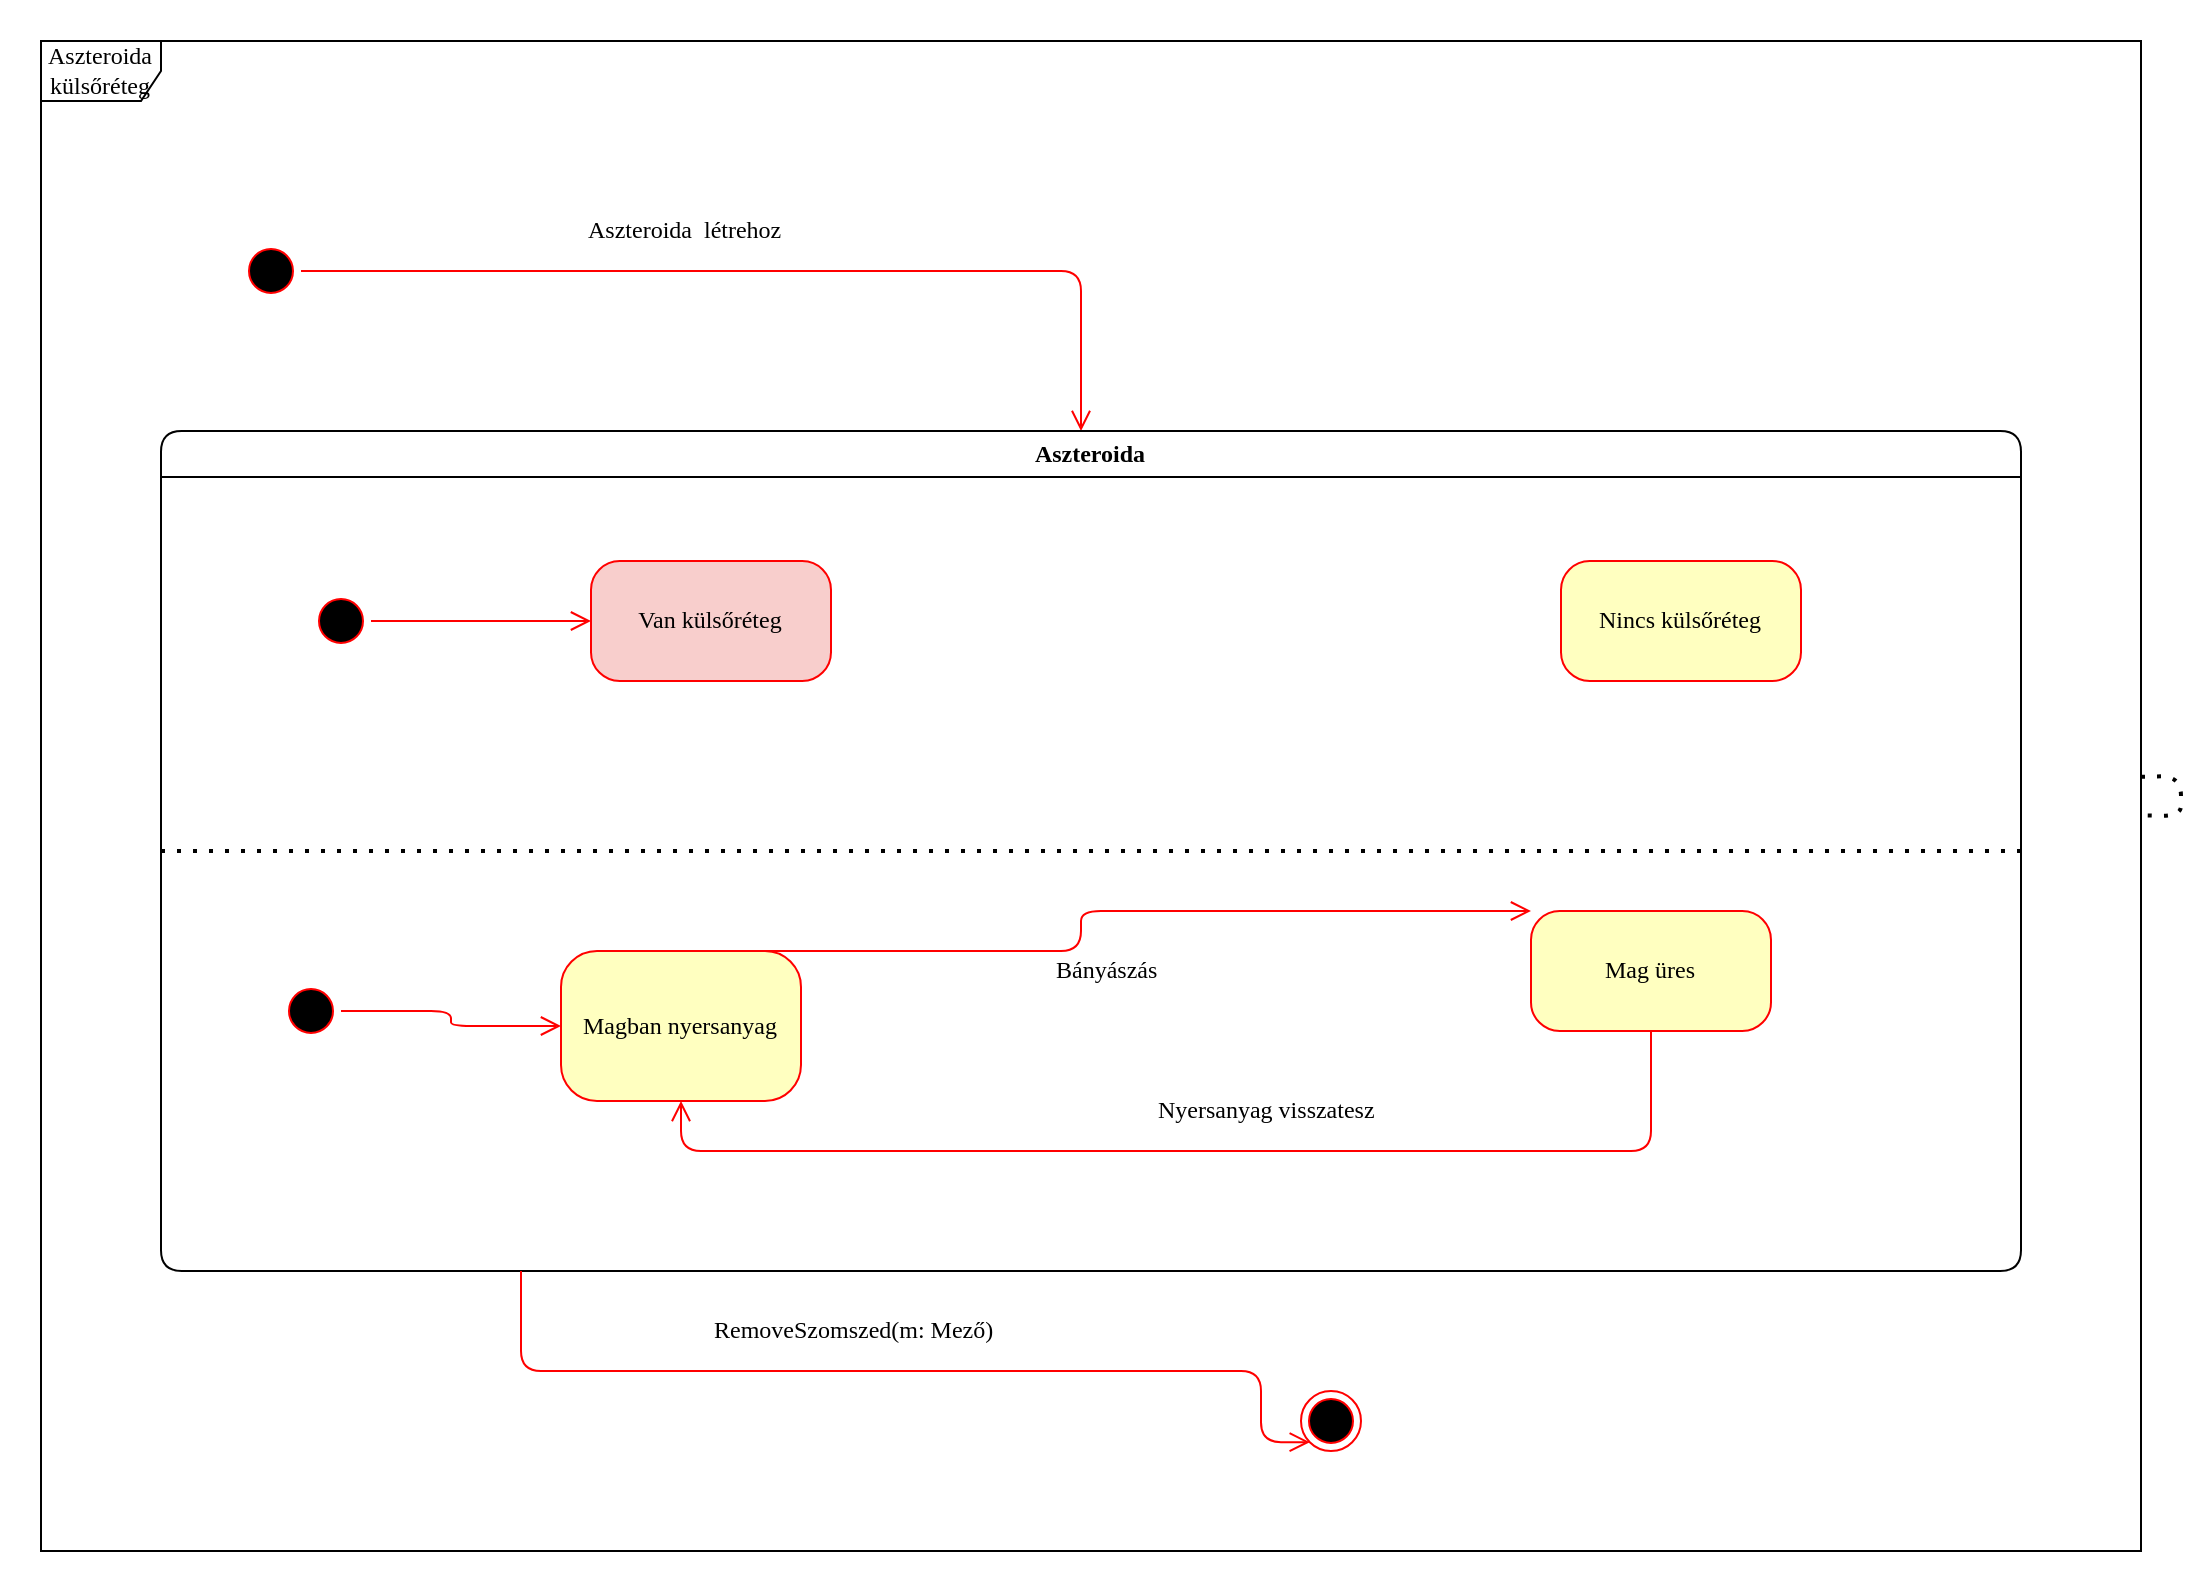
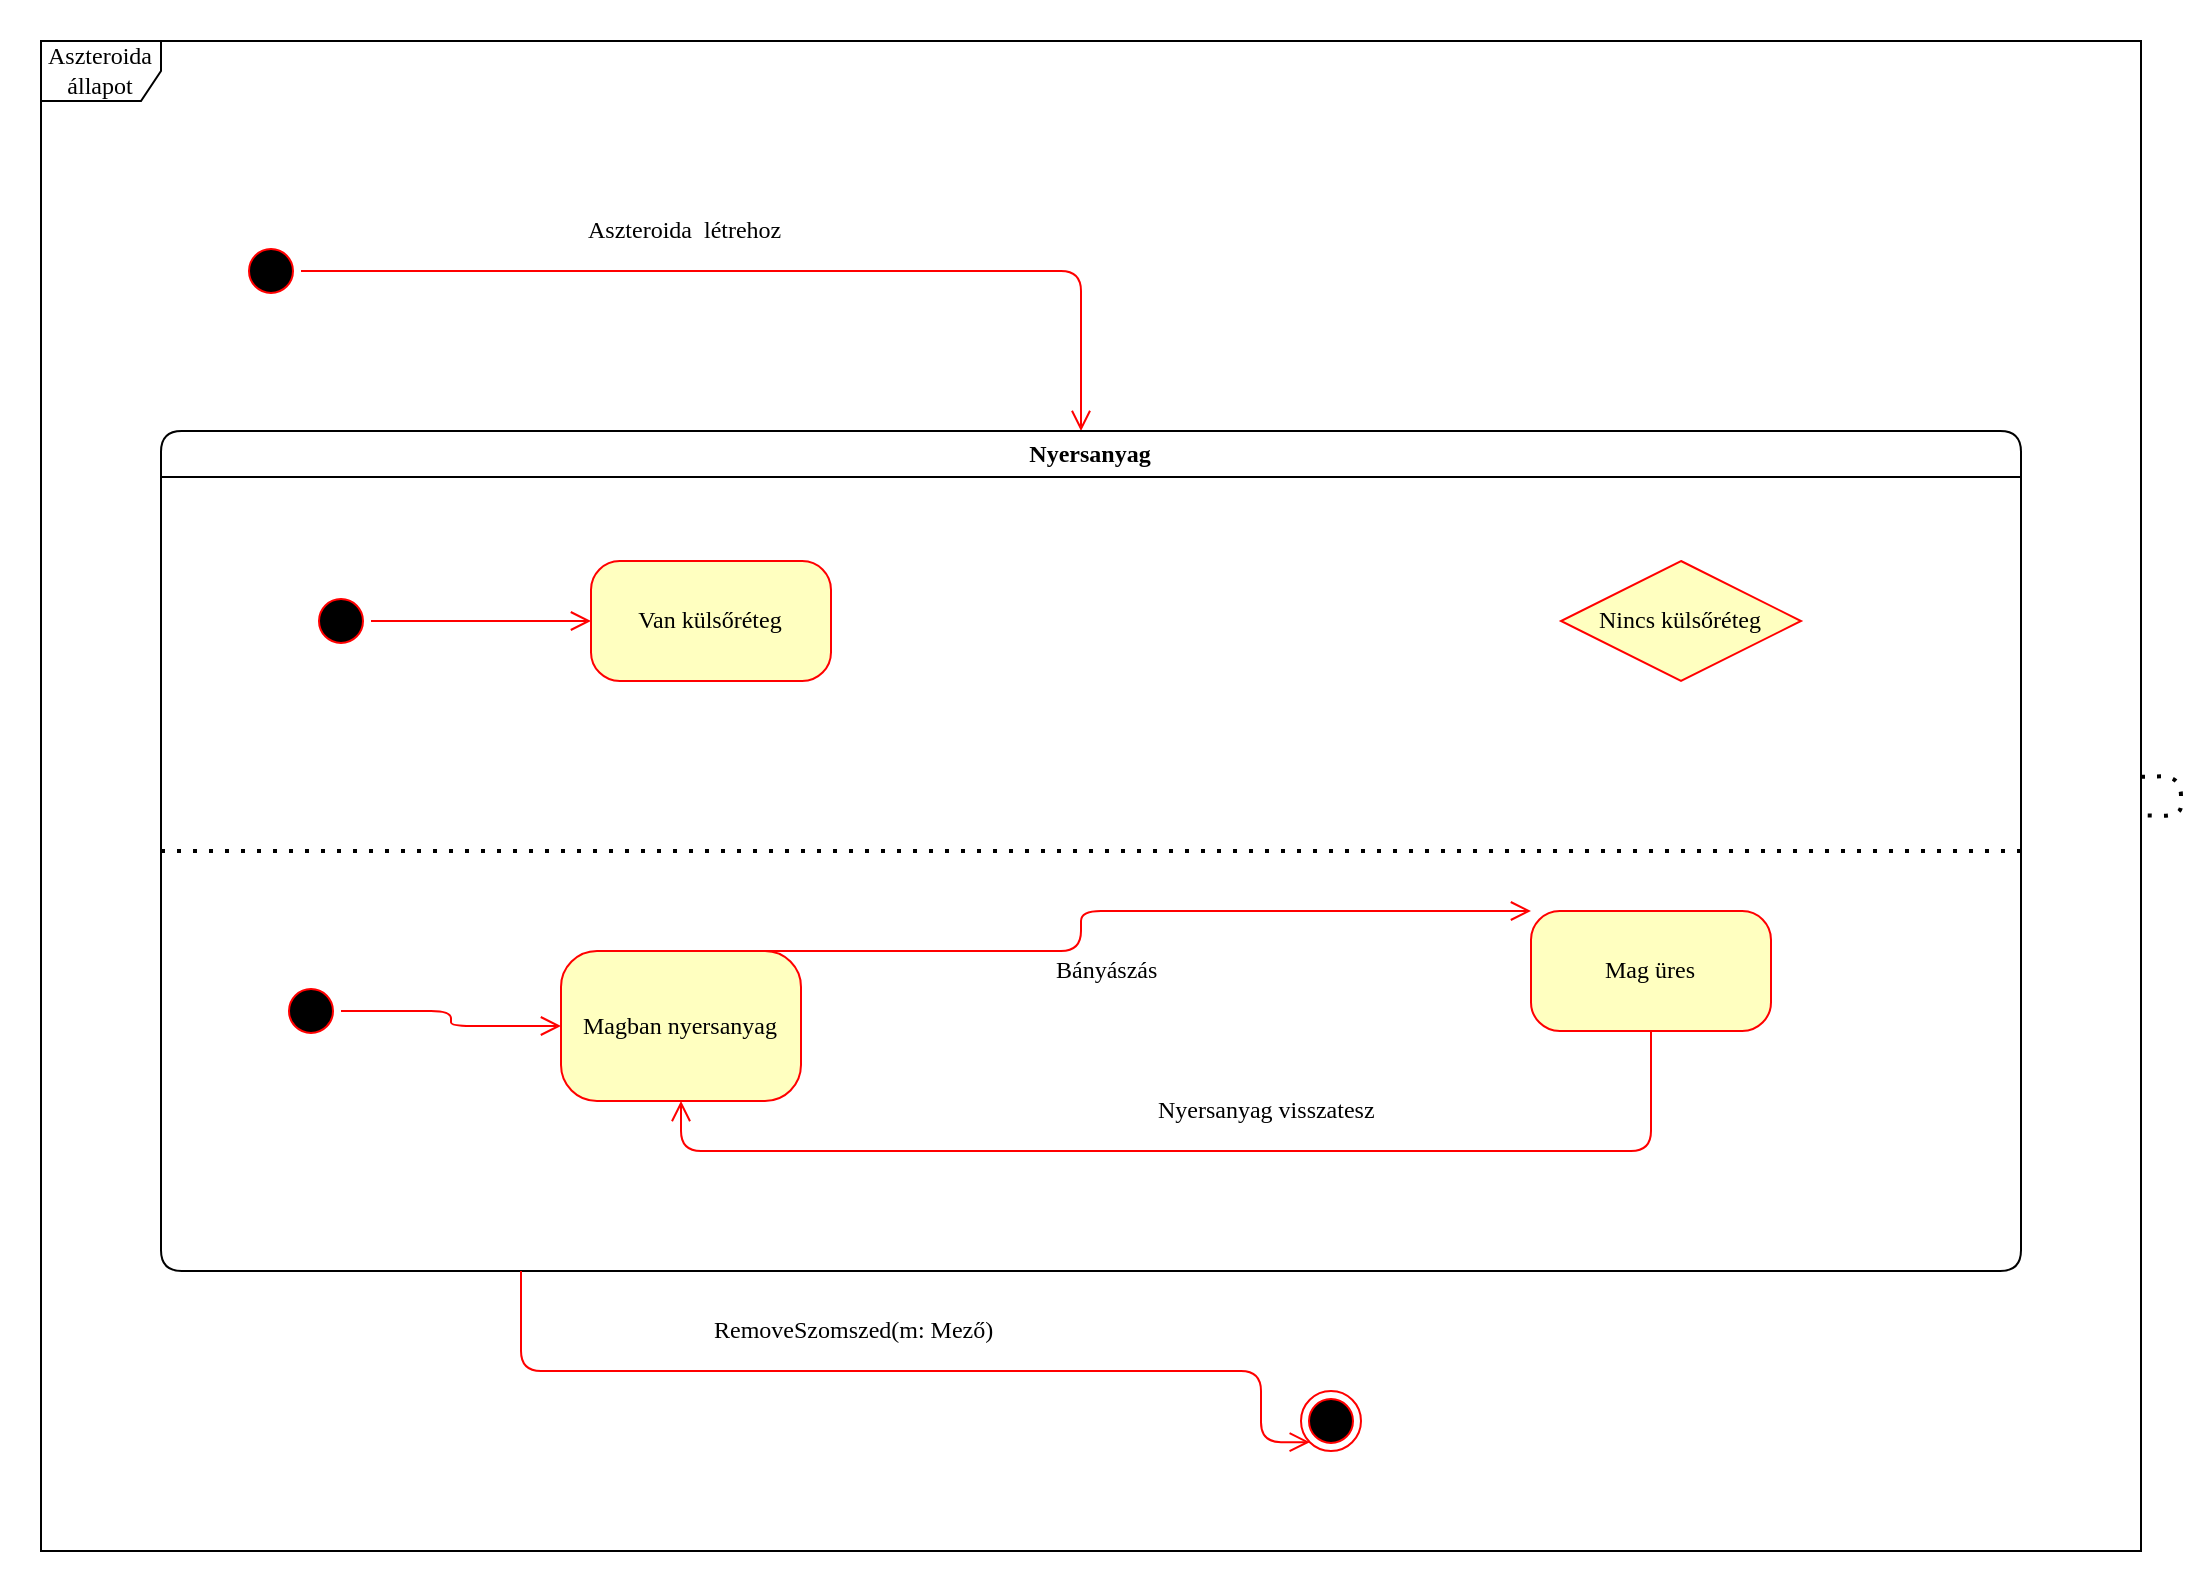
node "Aszteroida külsőréteg": label "Aszteroida külsőréteg" -> "Aszteroida állapot"
node "Aszteroida": label "Aszteroida" -> "Nyersanyag"
node "Van külsőréteg": fillcolor #f8cecc -> #ffffc0
node "Nincs külsőréteg": shape rounded rectangle -> diamond
